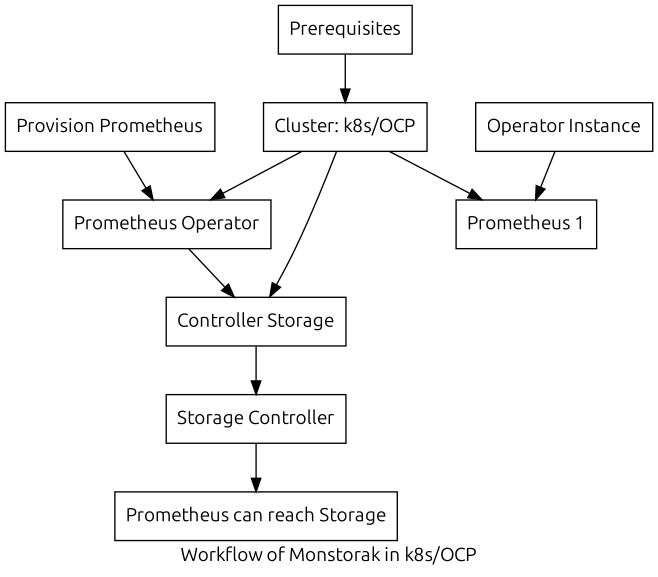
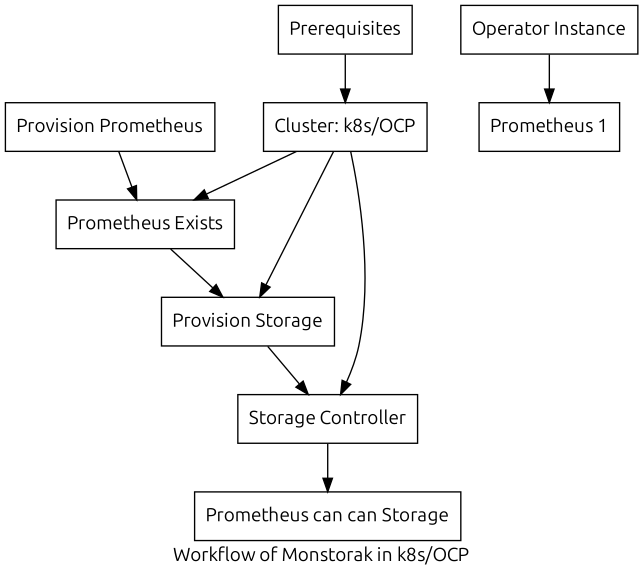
edge "Cluster: k8s/OCP" -> "Prometheus 1": now "Cluster: k8s/OCP" -> "Storage Controller"
node "Prometheus Operator": label "Prometheus Operator" -> "Prometheus Exists"
node "Controller Storage": label "Controller Storage" -> "Provision Storage"
node "Prometheus can reach Storage": label "Prometheus can reach Storage" -> "Prometheus can can Storage"
